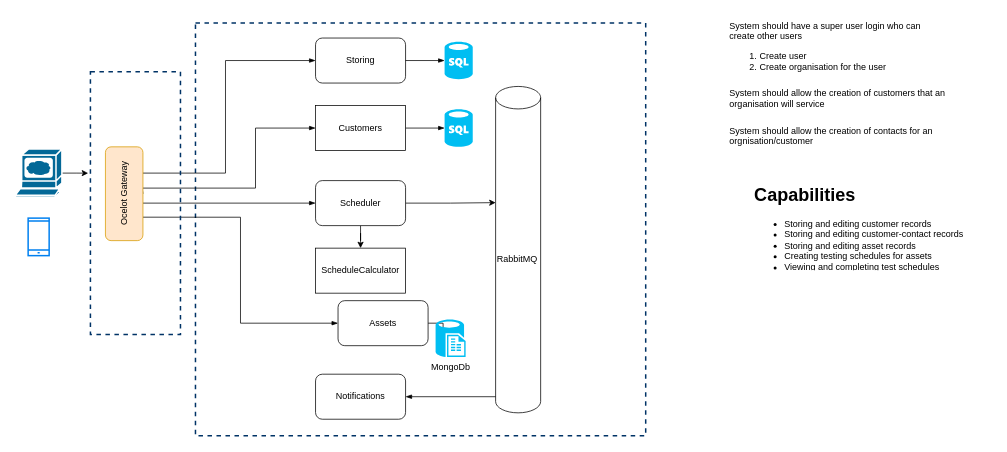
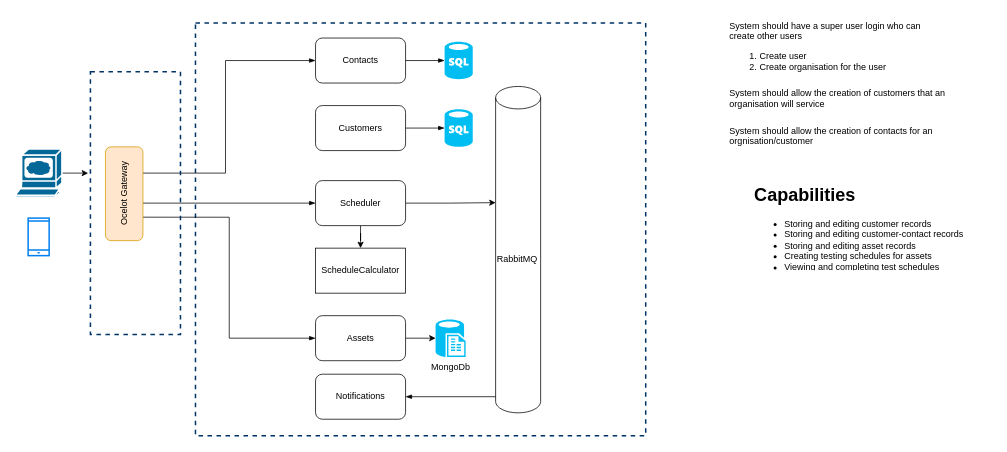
node "Storing": label "Storing" -> "Contacts"
node "Customers": shape rectangle -> rounded rectangle
edge "Ocelot Gateway" -> "Customers": removed
node "Assets": moved (383, 323) -> (360, 338)
